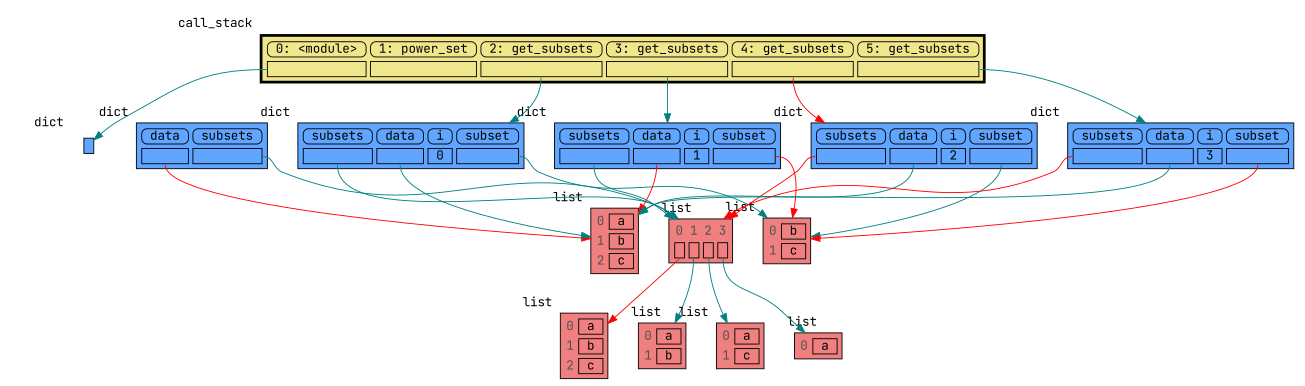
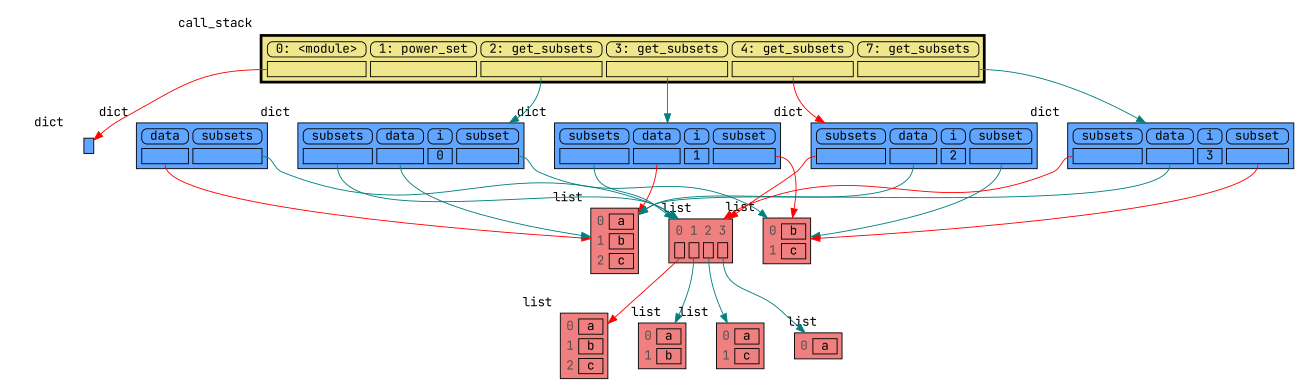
node "0: <module>": text "5: get_subsets" -> "7: get_subsets"
edge "0: <module>" -> "dict": color teal -> red
